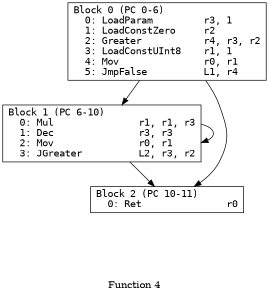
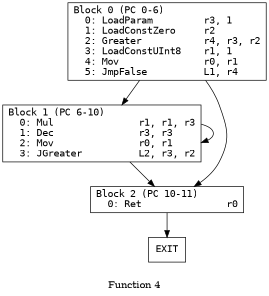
node "EXIT": added
